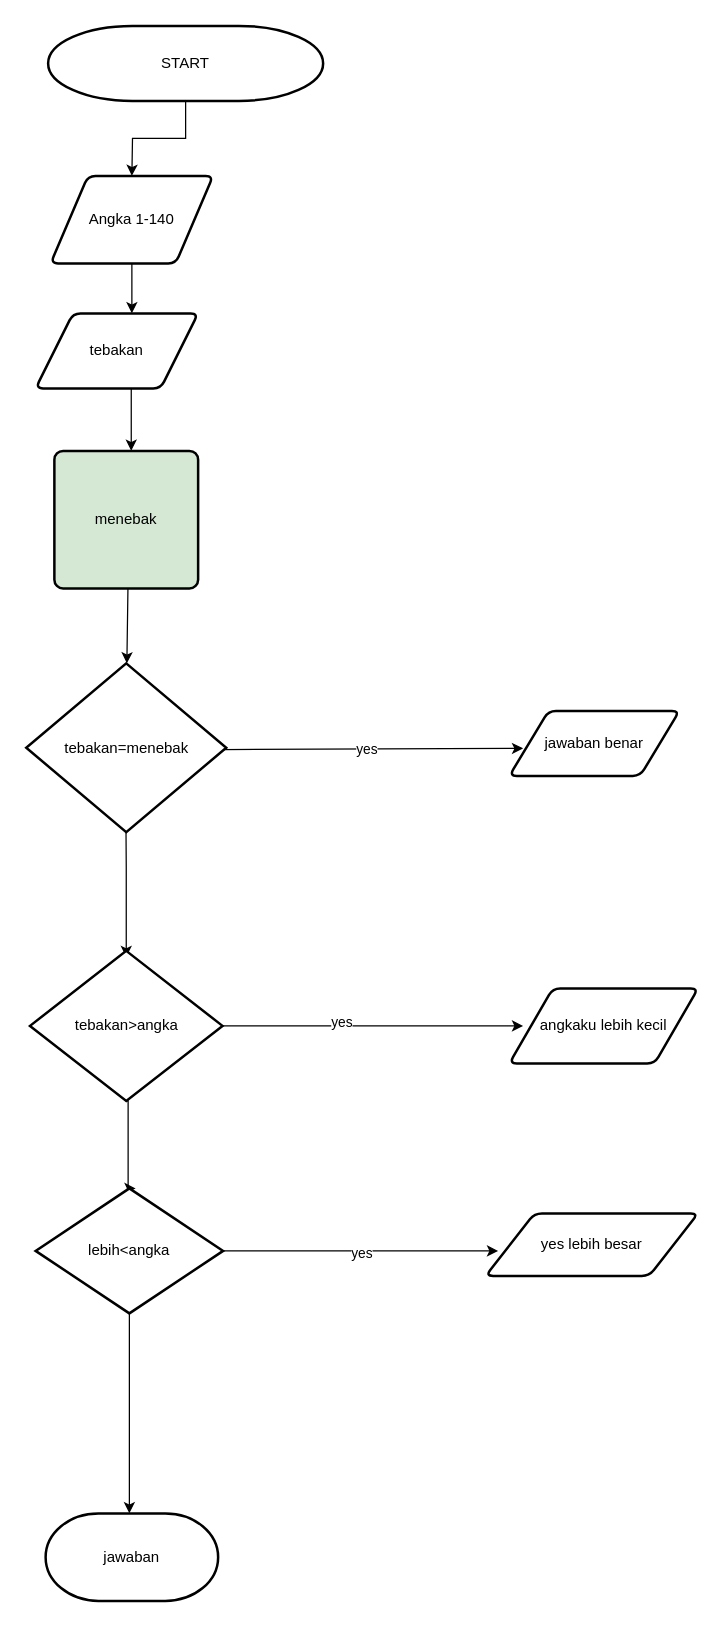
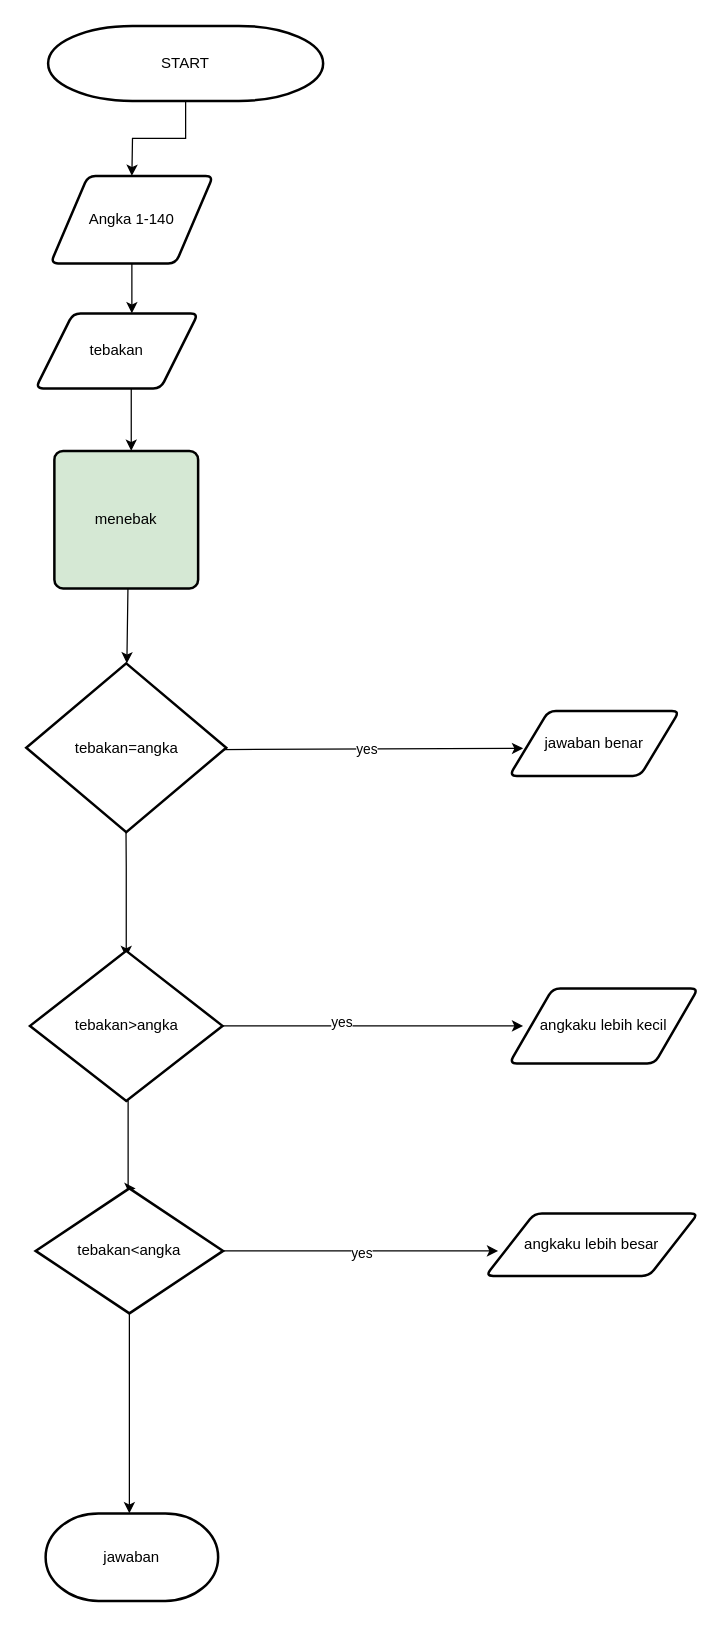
node "tebakan=menebak": label "tebakan=menebak" -> "tebakan=angka"
node "yes lebih besar": label "yes lebih besar" -> "angkaku lebih besar"
node "lebih<angka": label "lebih<angka" -> "tebakan<angka"
